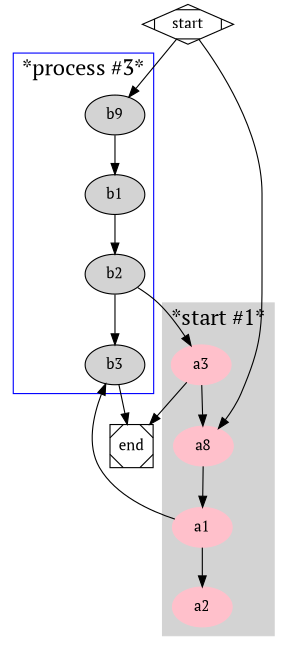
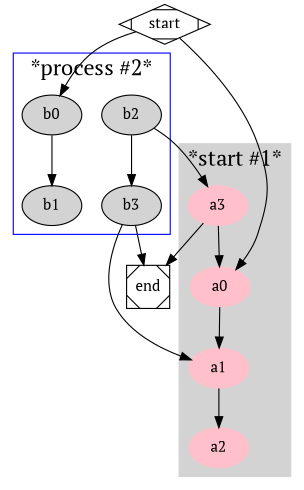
cluster "*process #3*": label "*process #3*" -> "*process #2*"
node "b9": label "b9" -> "b0"
edge "b1" -> "b2": removed
node "a8": label "a8" -> "a0"
edge "a1" -> "b3": reversed
